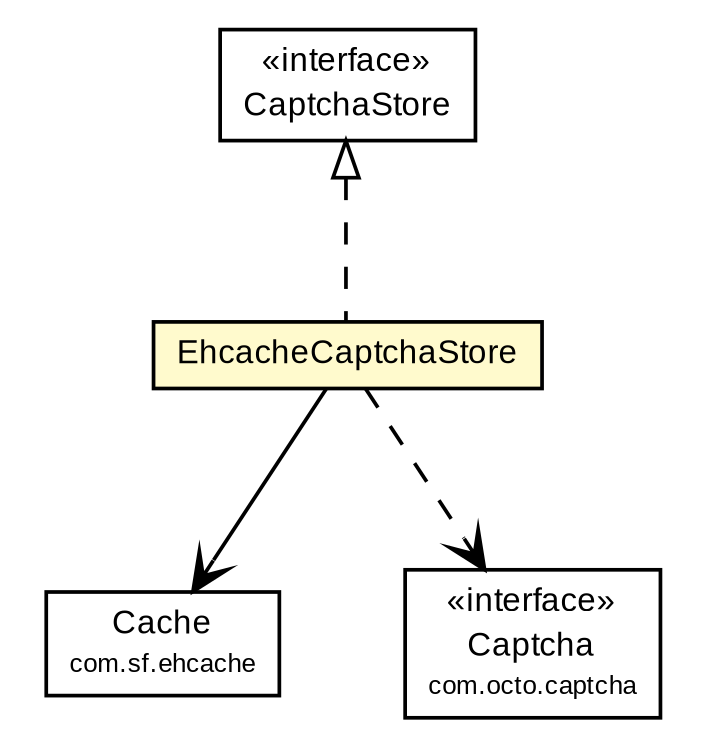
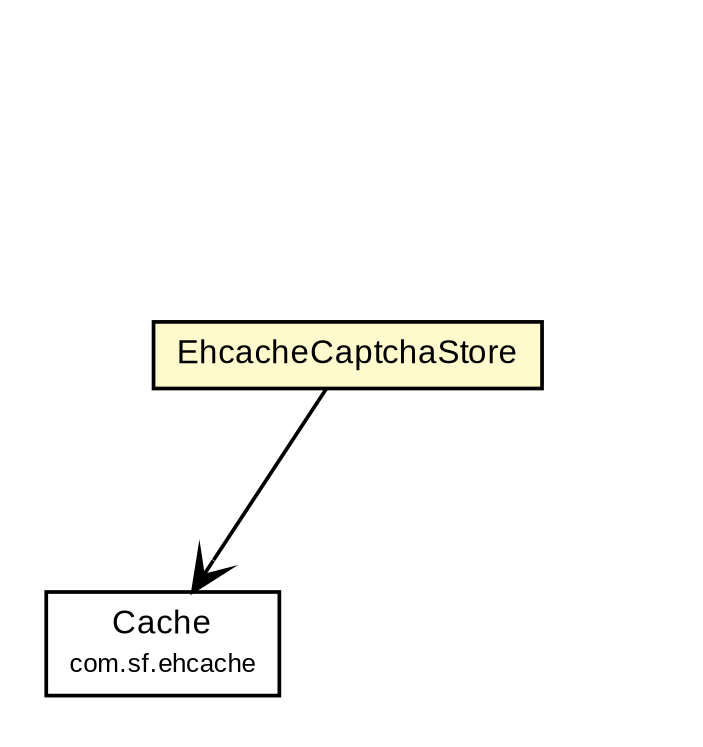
node "CaptchaStore": removed
node "Captcha": removed
